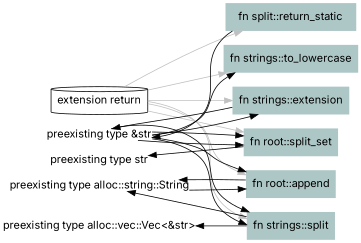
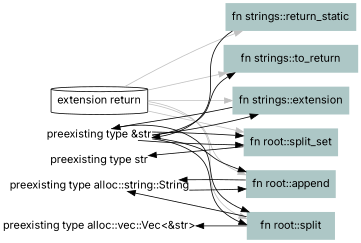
node "fn split::return_static": label "fn split::return_static" -> "fn strings::return_static"
node "fn strings::to_lowercase": label "fn strings::to_lowercase" -> "fn strings::to_return"
node "fn strings::split": label "fn strings::split" -> "fn root::split"
